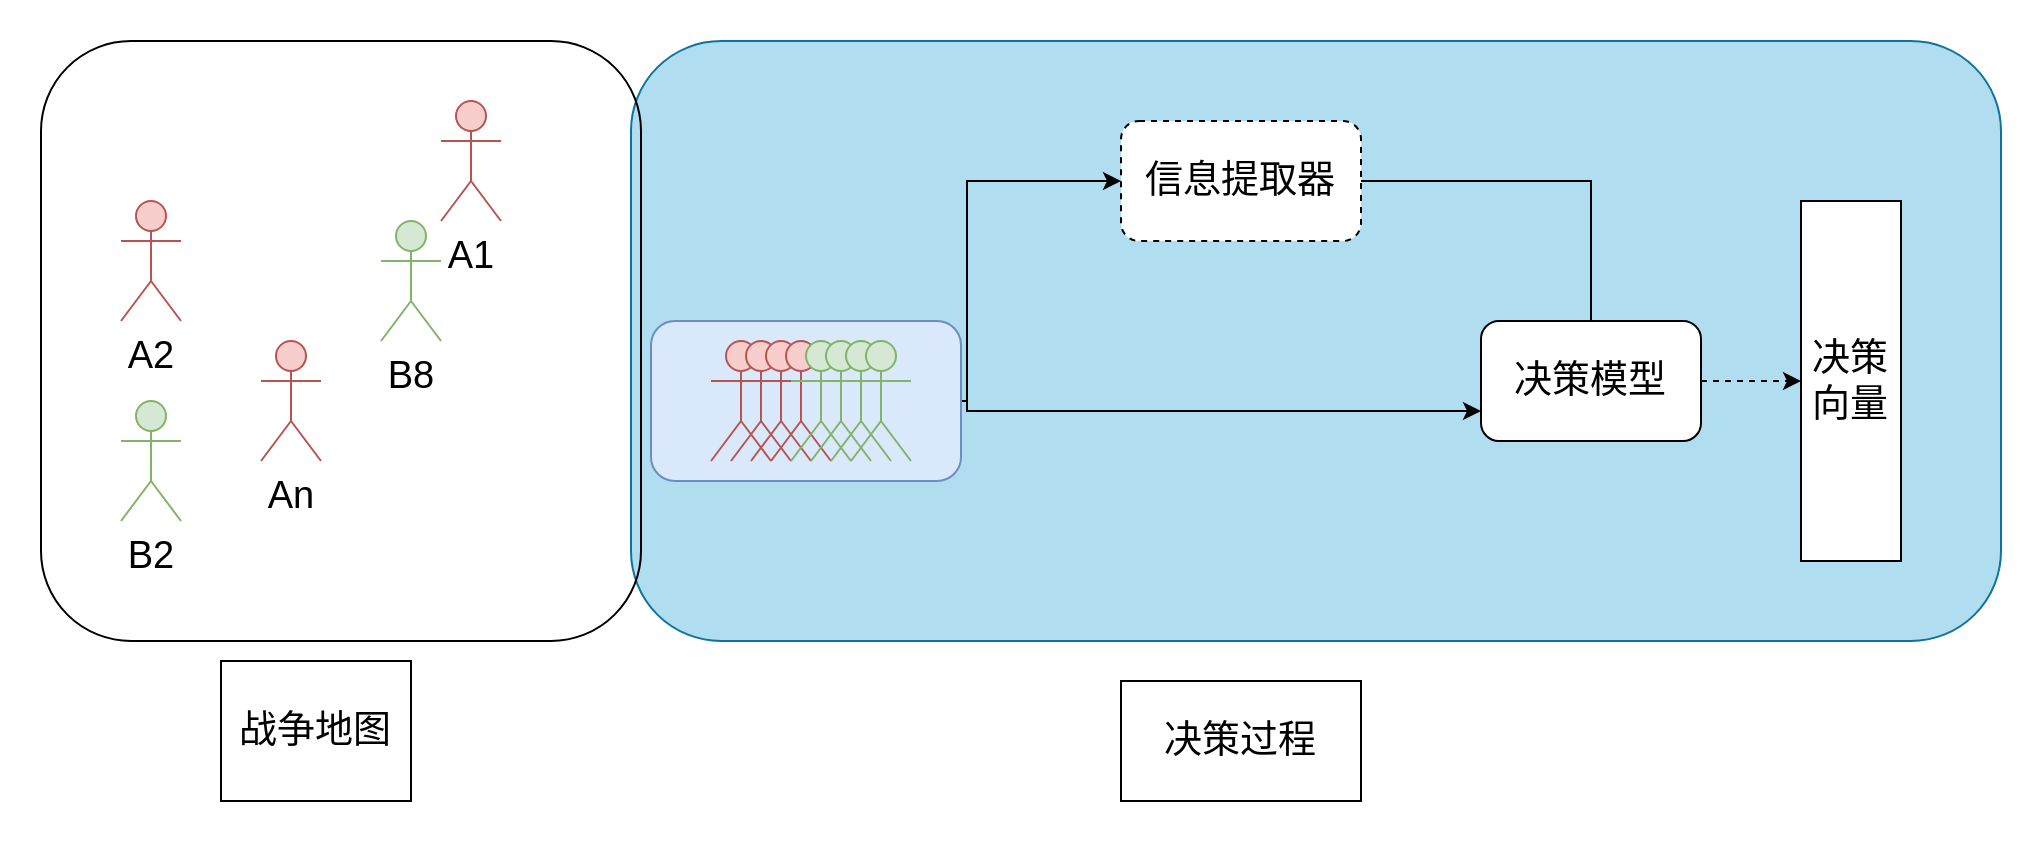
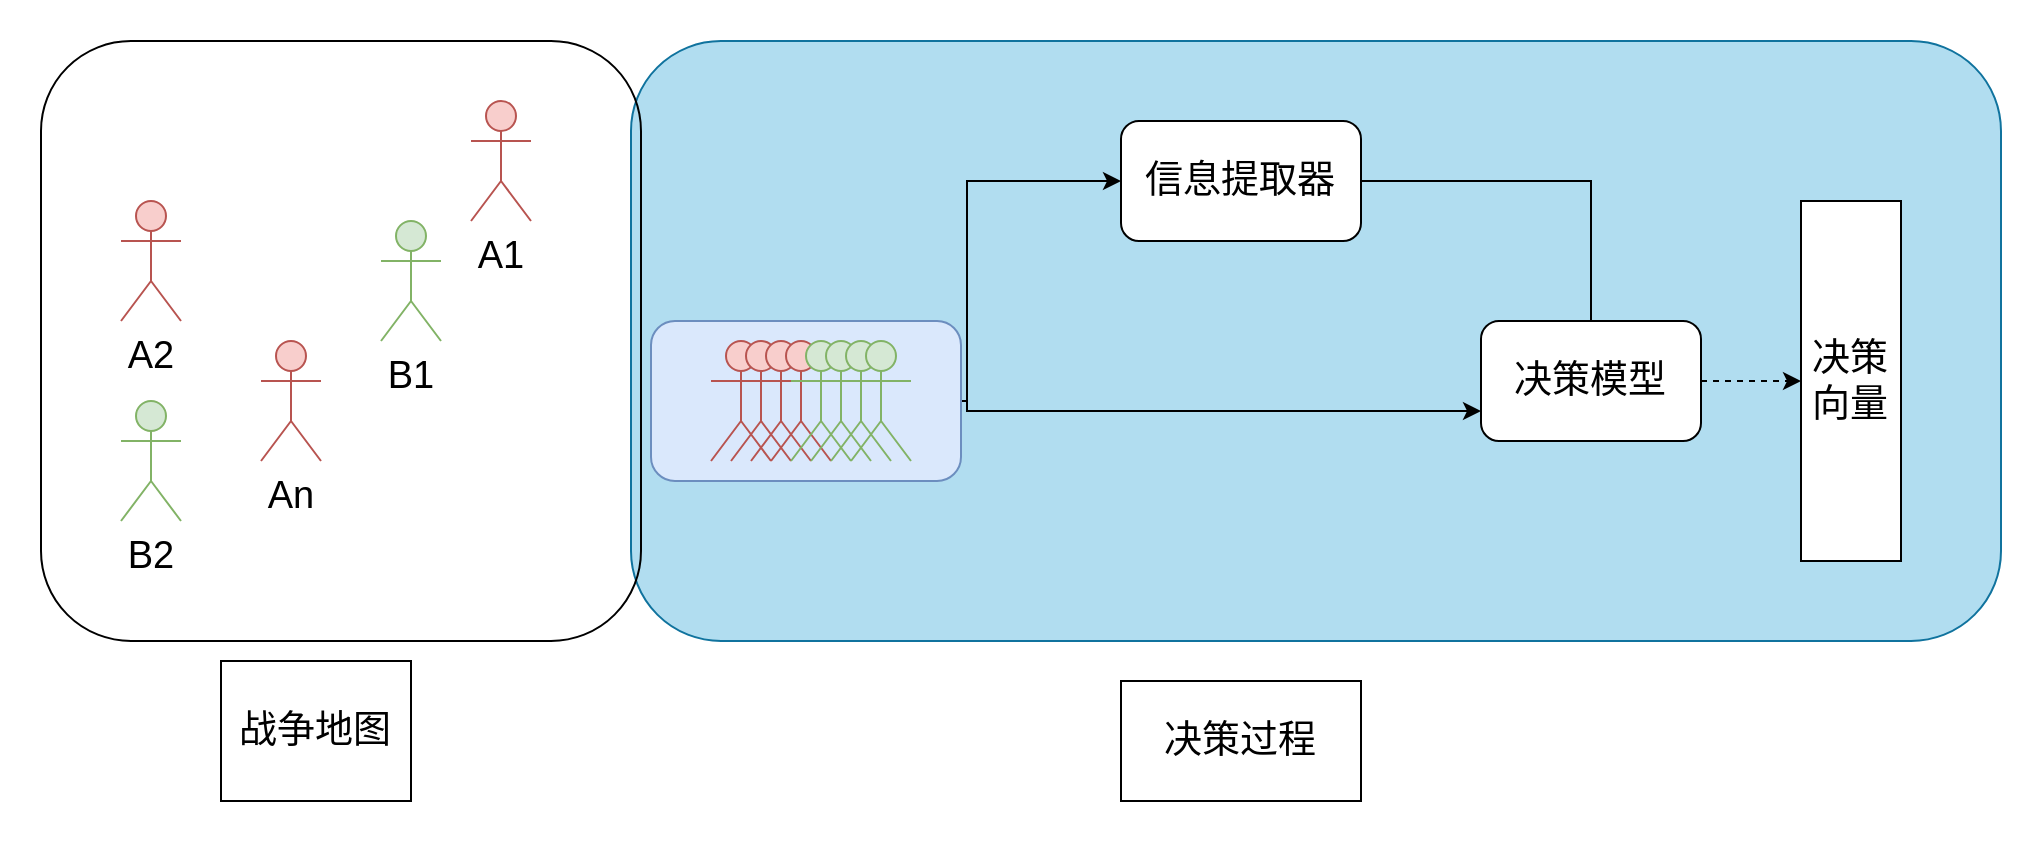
node "A1": moved (471, 161) -> (501, 161)
node "信息提取器": style dashed -> solid
node "B8": label "B8" -> "B1"
